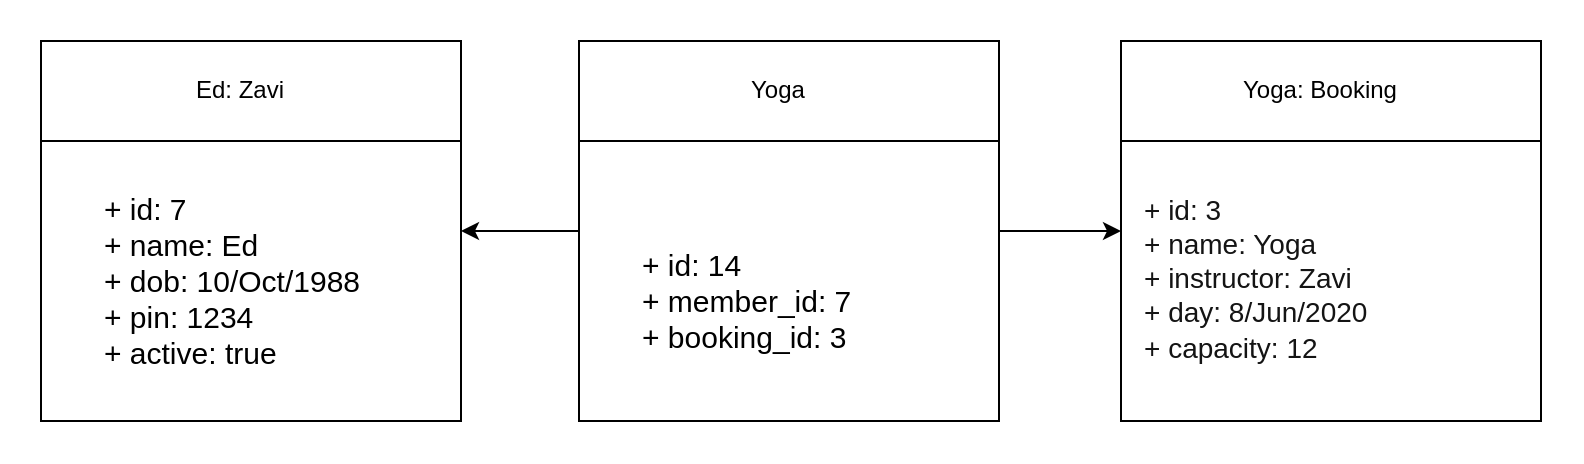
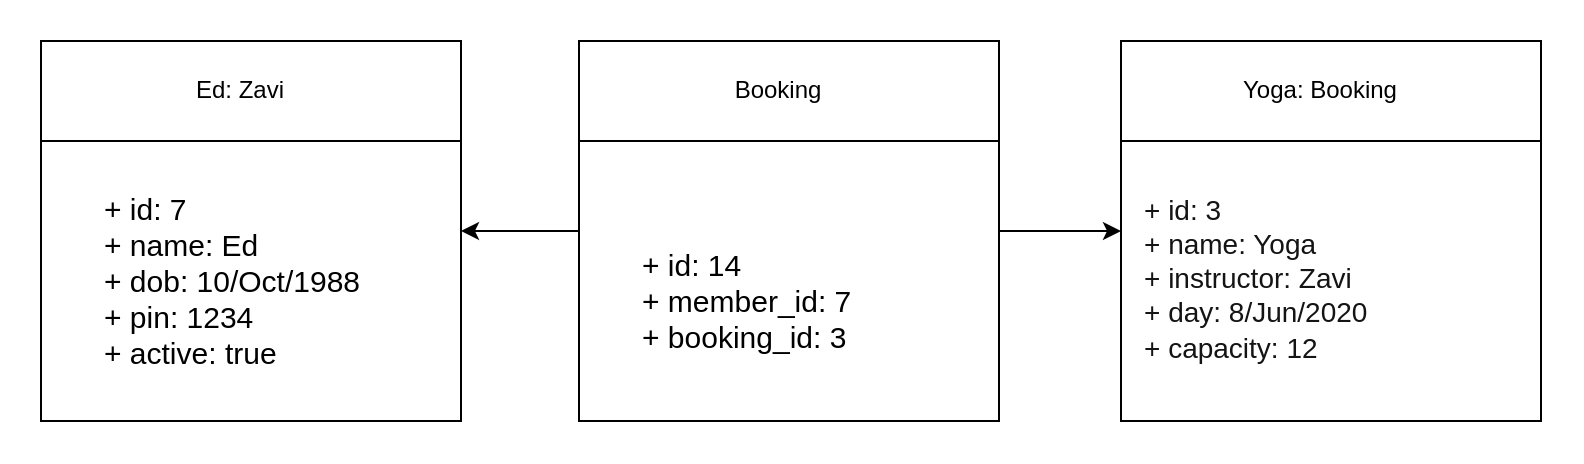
node "Yoga": label "Yoga" -> "Booking"
